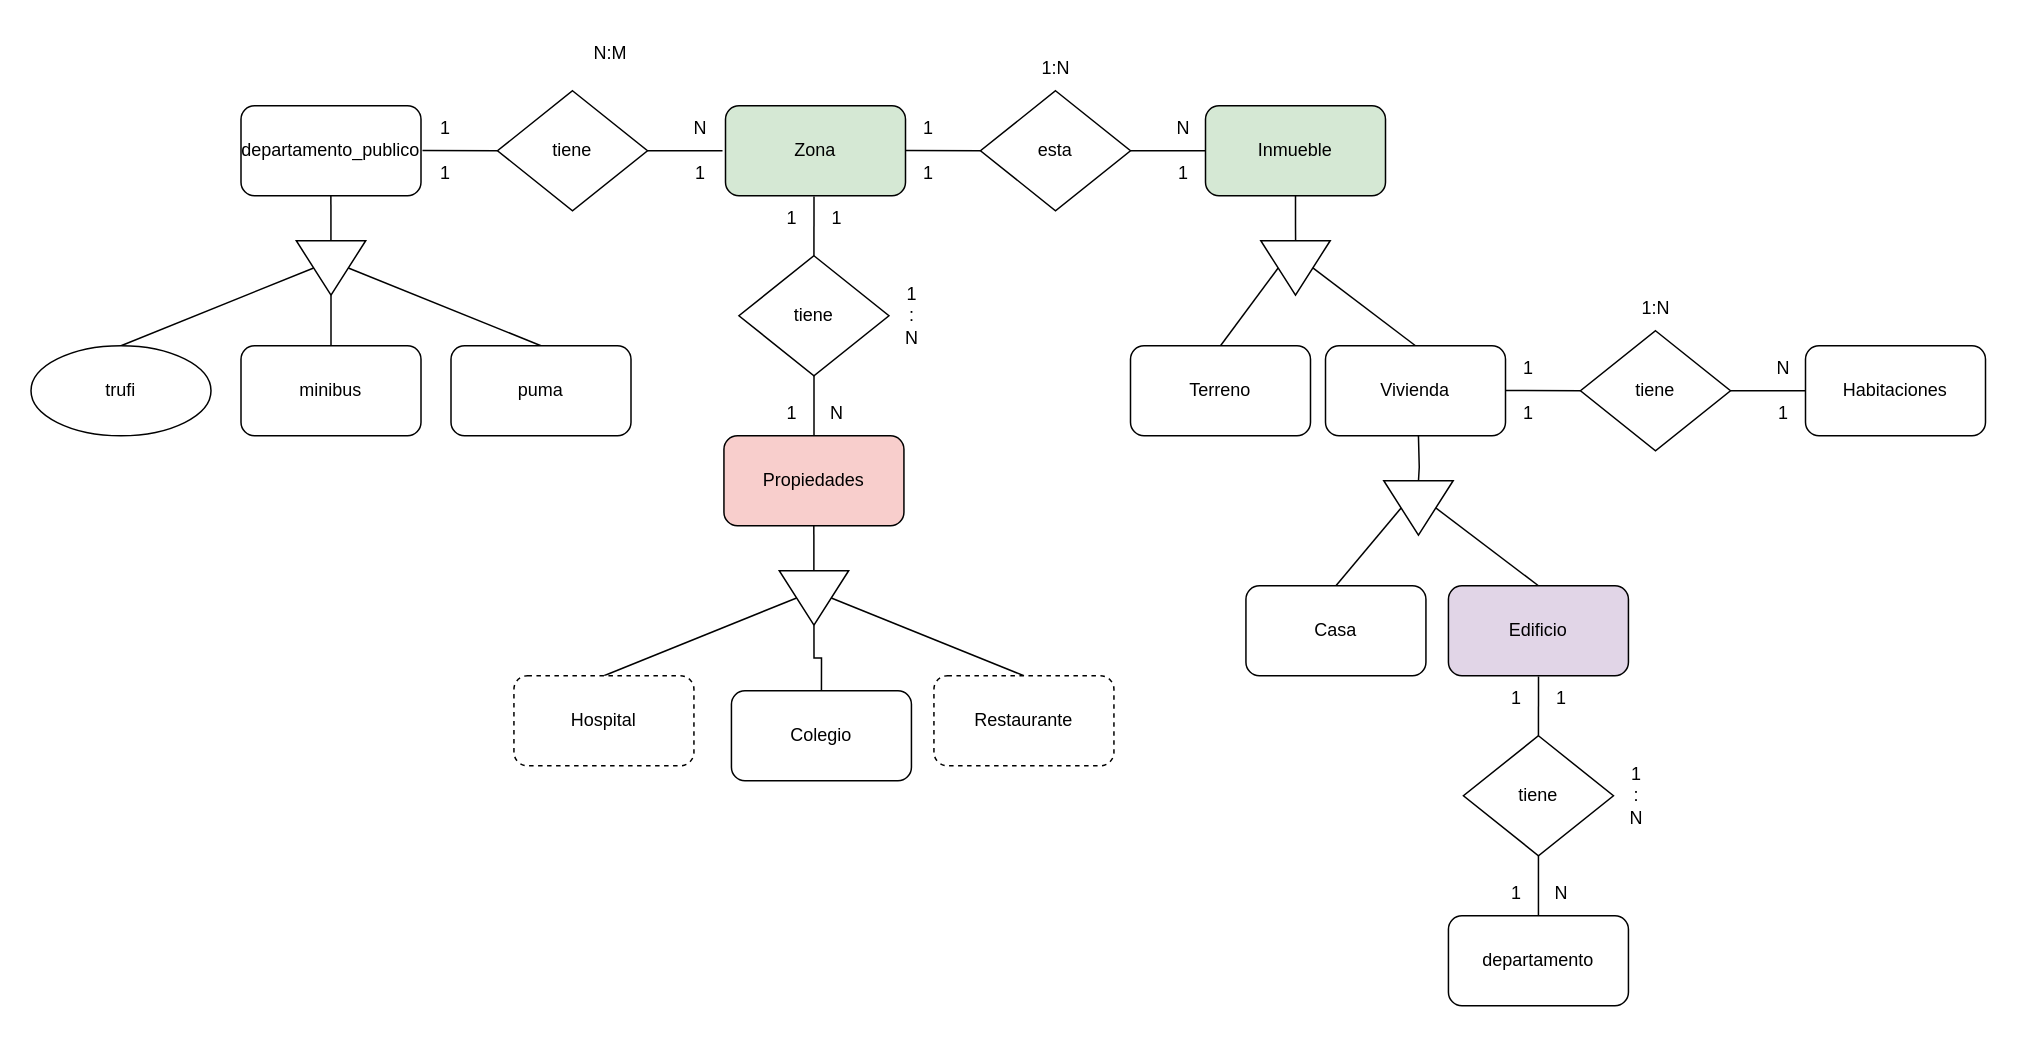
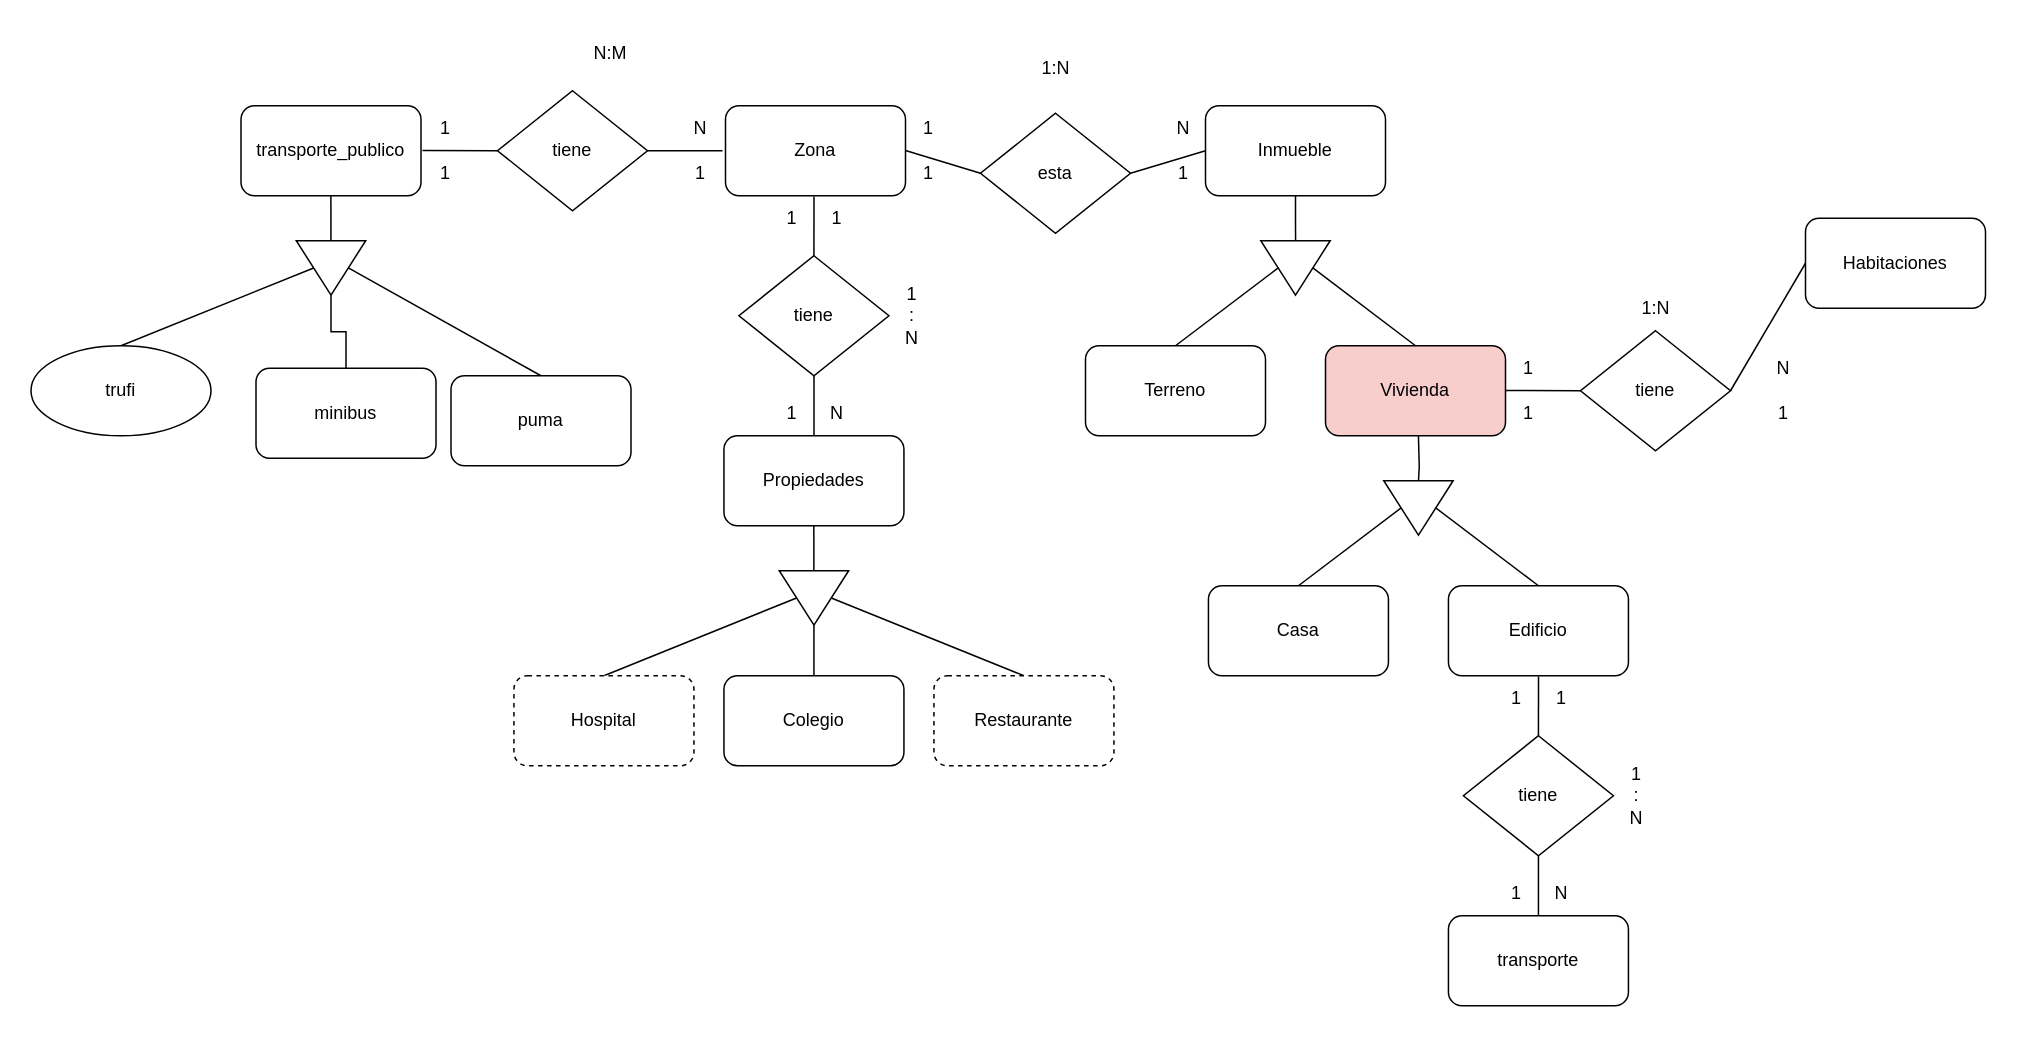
node "departamento_publico": label "departamento_publico" -> "transporte_publico"
node "Zona": fillcolor #d5e8d4 -> #ffffff
node "esta": moved (1055, 151) -> (1055, 173)
node "Inmueble": fillcolor #d5e8d4 -> #ffffff
node "minibus": moved (331, 391) -> (346, 413)
node "puma": moved (541, 391) -> (541, 421)
node "Terreno": moved (1220, 391) -> (1175, 391)
node "Vivienda": fillcolor #ffffff -> #f8cecc
node "Habitaciones": moved (1895, 391) -> (1895, 263)
node "Propiedades": fillcolor #f8cecc -> #ffffff
node "Casa": moved (1336, 631) -> (1298, 631)
node "Edificio": fillcolor #e1d5e7 -> #ffffff
node "Colegio": moved (821, 736) -> (814, 721)
node "departamento": label "departamento" -> "transporte"
